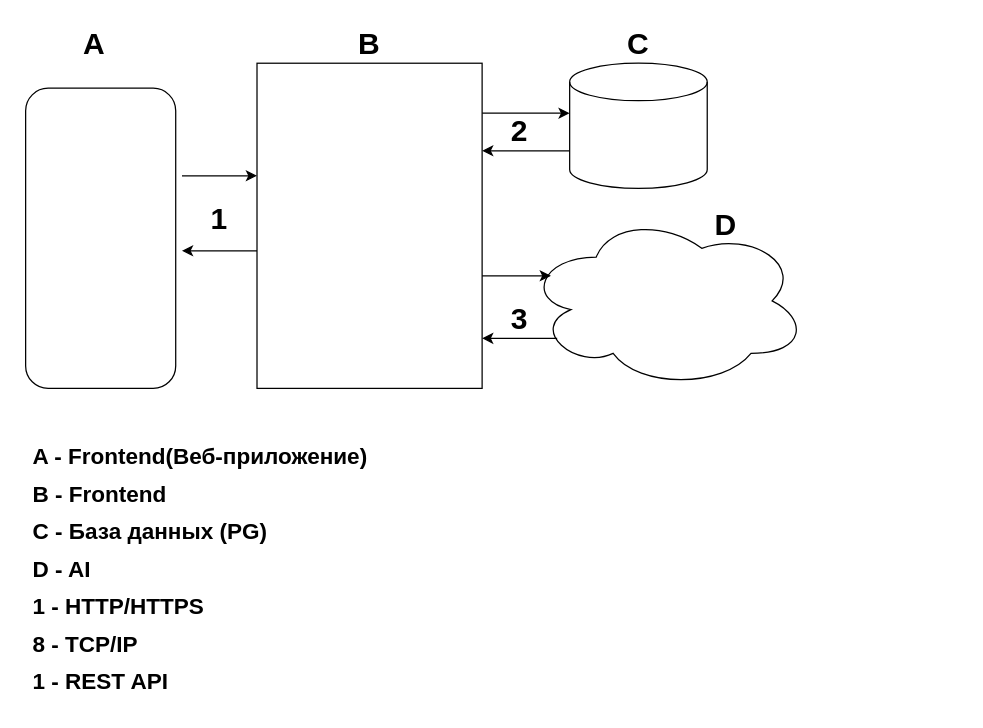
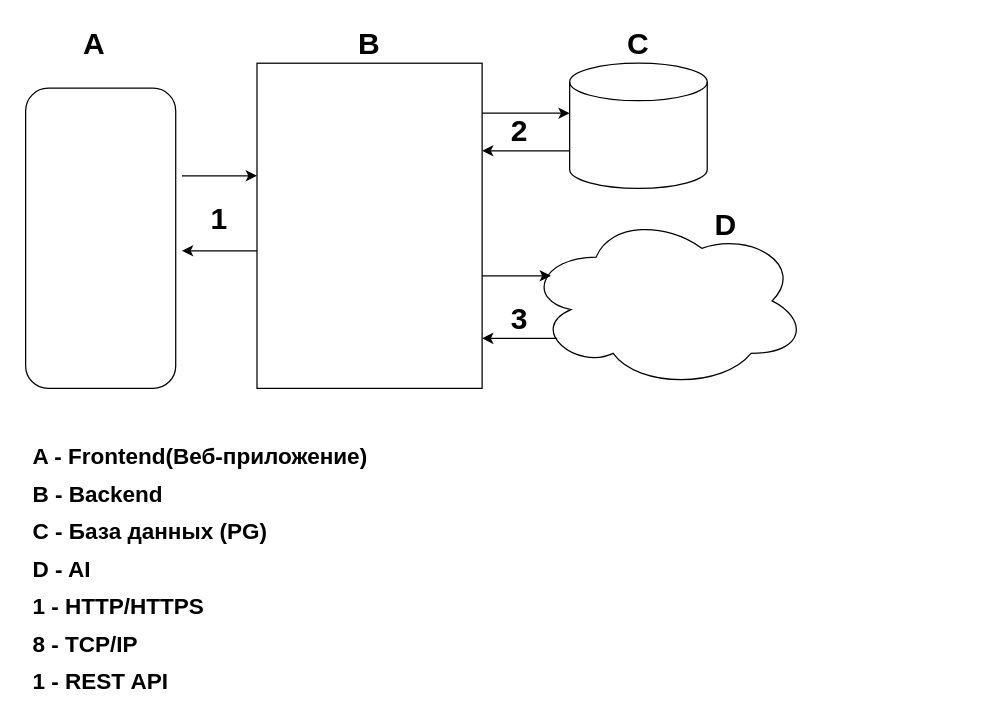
node "B - Frontend": label "B - Frontend" -> "B - Backend"
